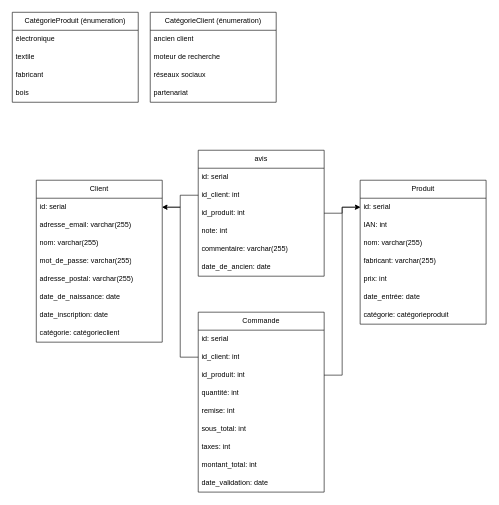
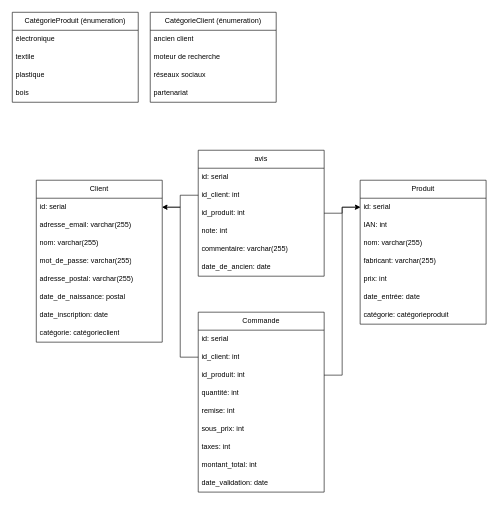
node "fabricant": label "fabricant" -> "plastique"
node "date_de_naissance: date": label "date_de_naissance: date" -> "date_de_naissance: postal"
node "sous_total: int": label "sous_total: int" -> "sous_prix: int"
